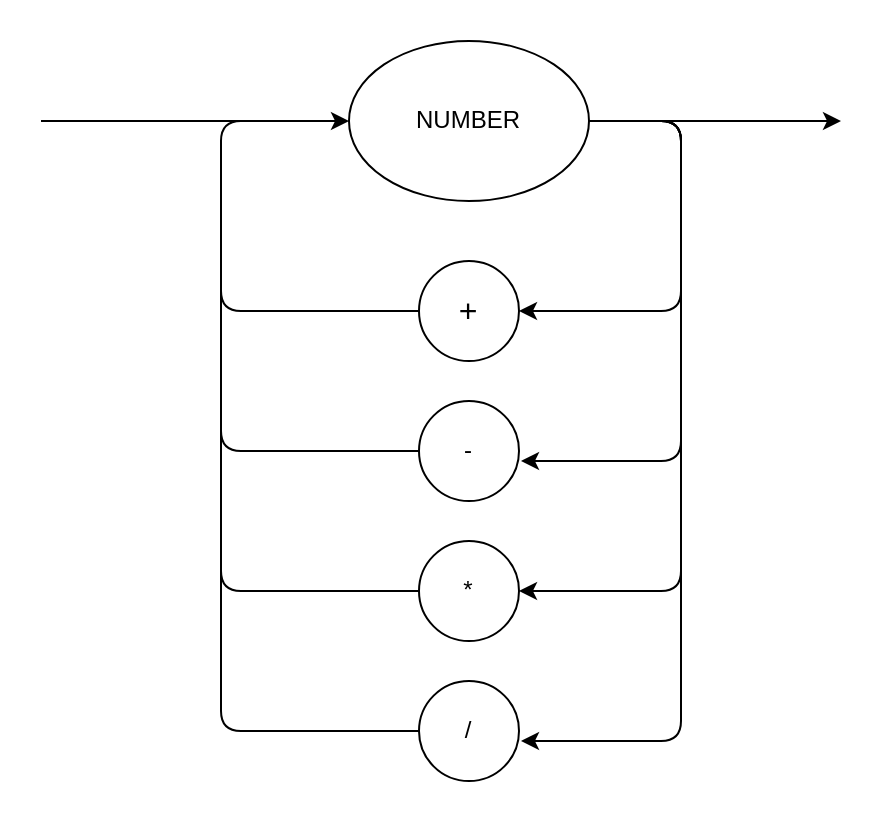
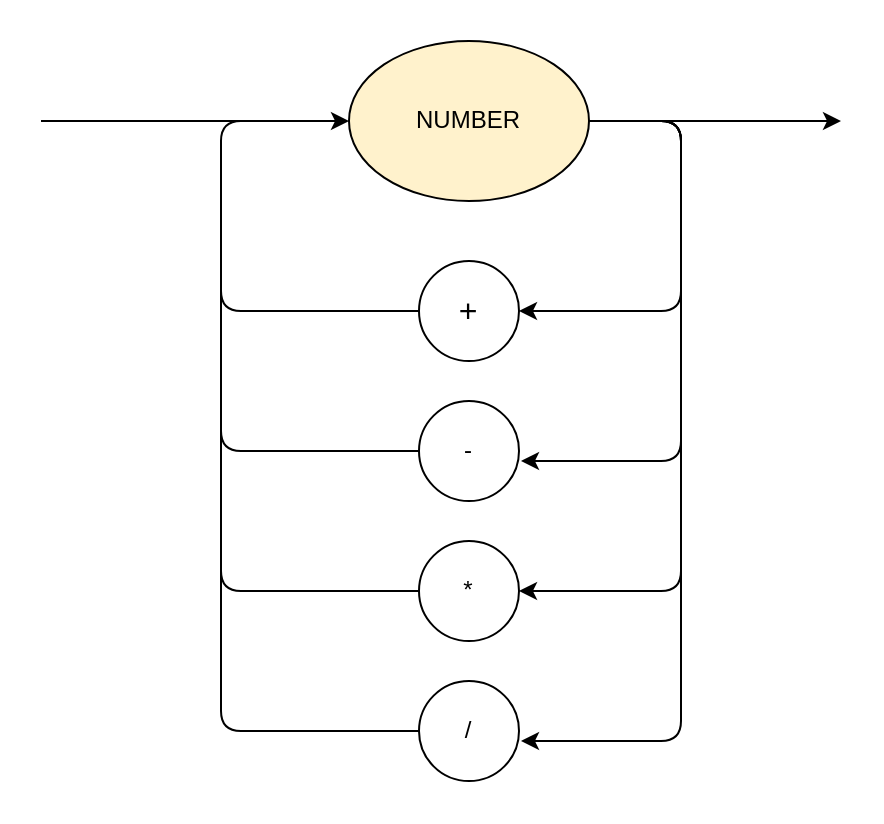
node "NUMBER": fillcolor #ffffff -> #fff2cc
